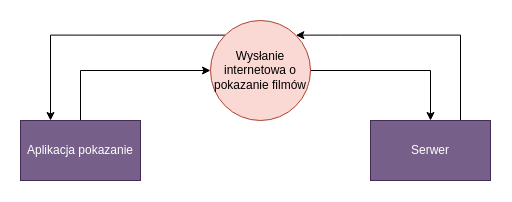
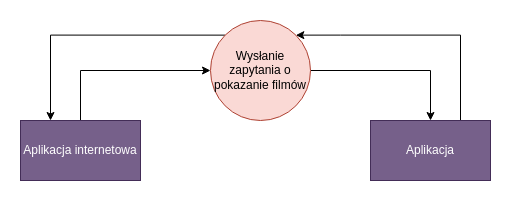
node "Wysłanie internetowa o pokazanie filmów": label "Wysłanie internetowa o pokazanie filmów" -> "Wysłanie zapytania o pokazanie filmów"
node "Aplikacja pokazanie": label "Aplikacja pokazanie" -> "Aplikacja internetowa"
node "Serwer": label "Serwer" -> "Aplikacja"
